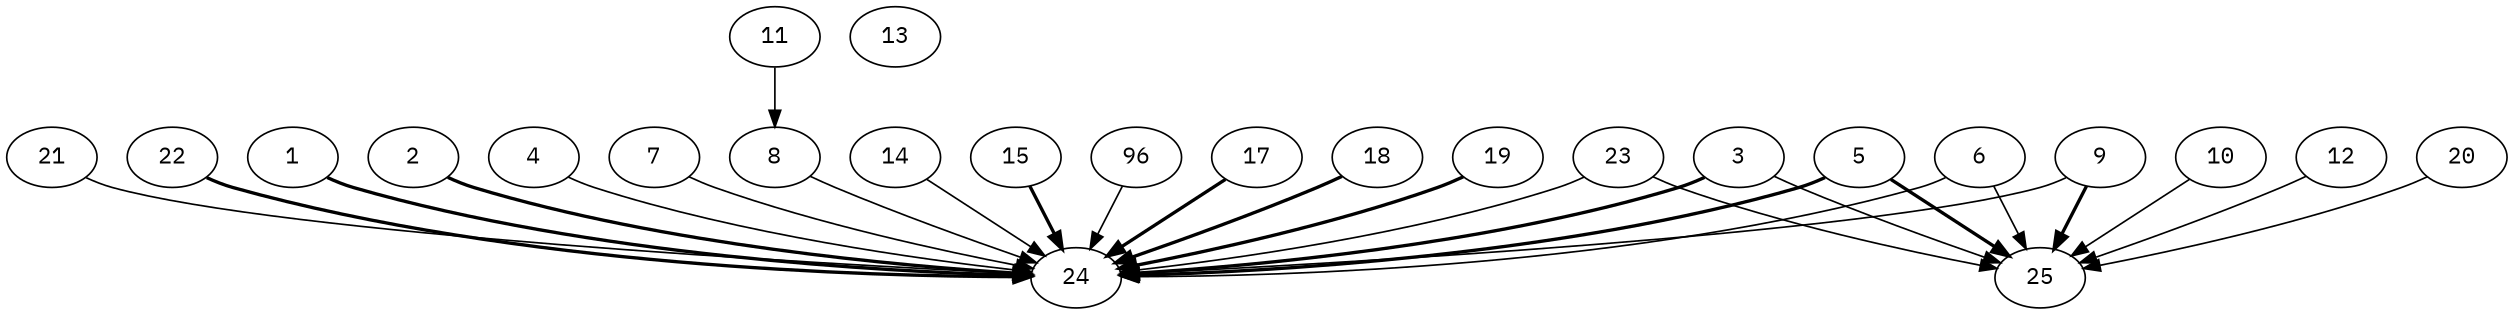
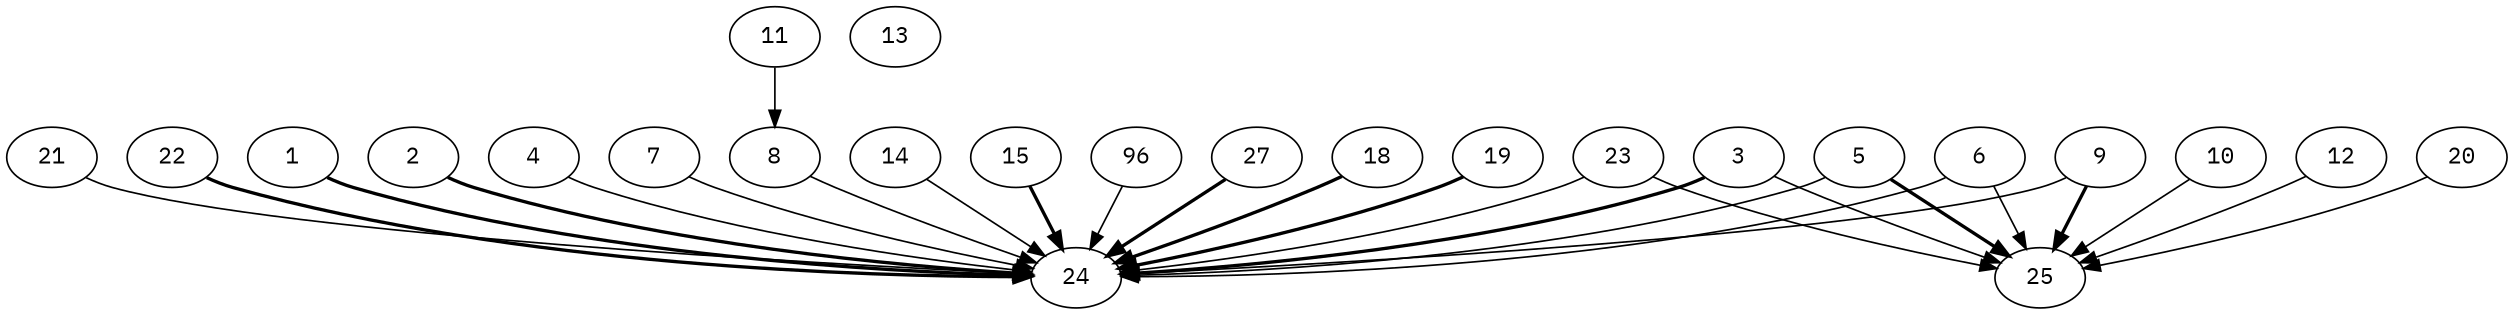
node "17": label "17" -> "27"
edge "5" -> "24": style bold -> solid
